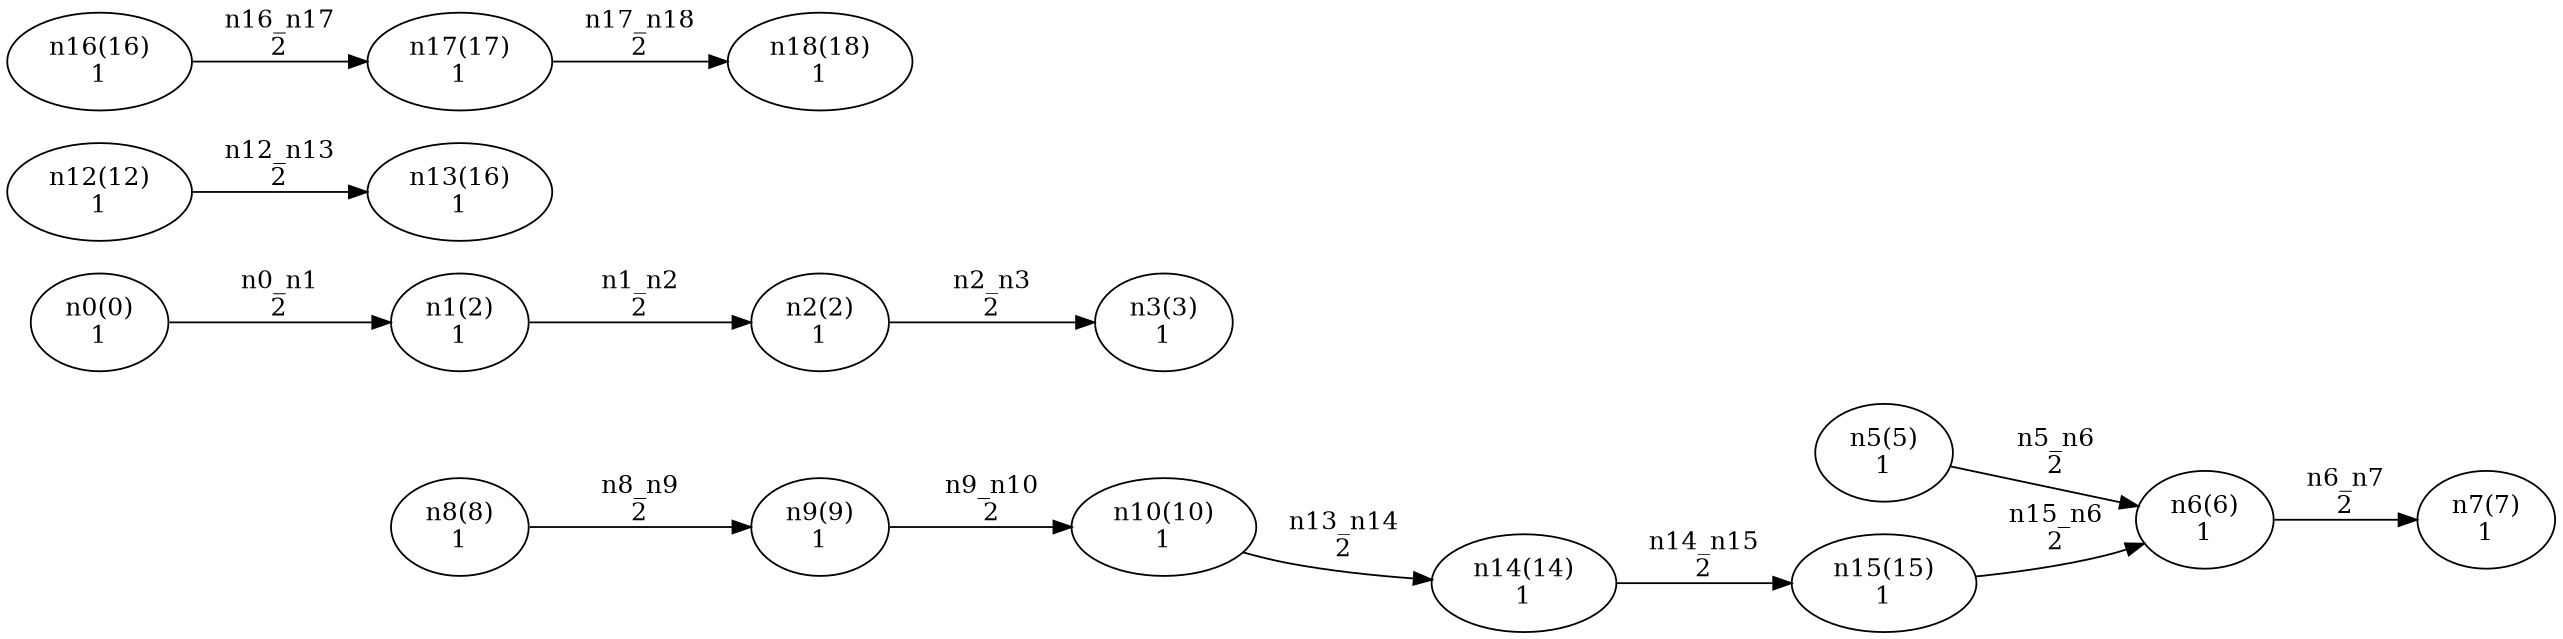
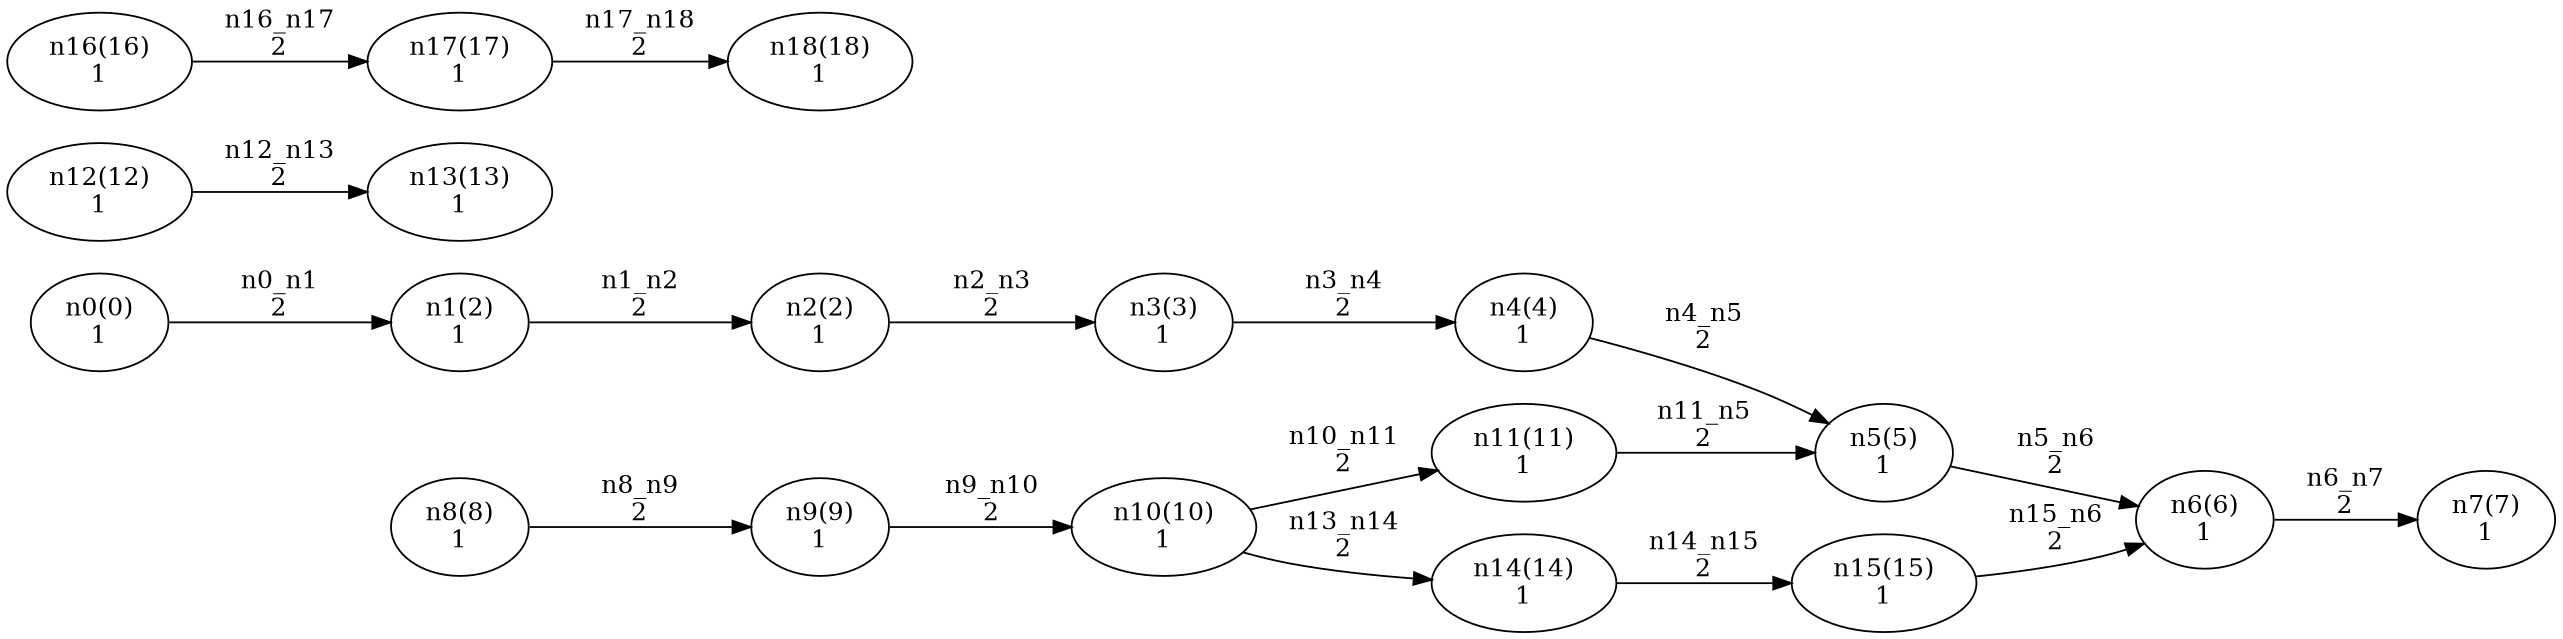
node "n13(16) 1": label "n13(16) 1" -> "n13(13) 1"
node "n4(4) 1": added
node "n11(11) 1": added
